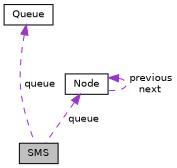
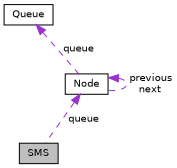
edge "SMS" -> "Queue": now "Node" -> "Queue"
